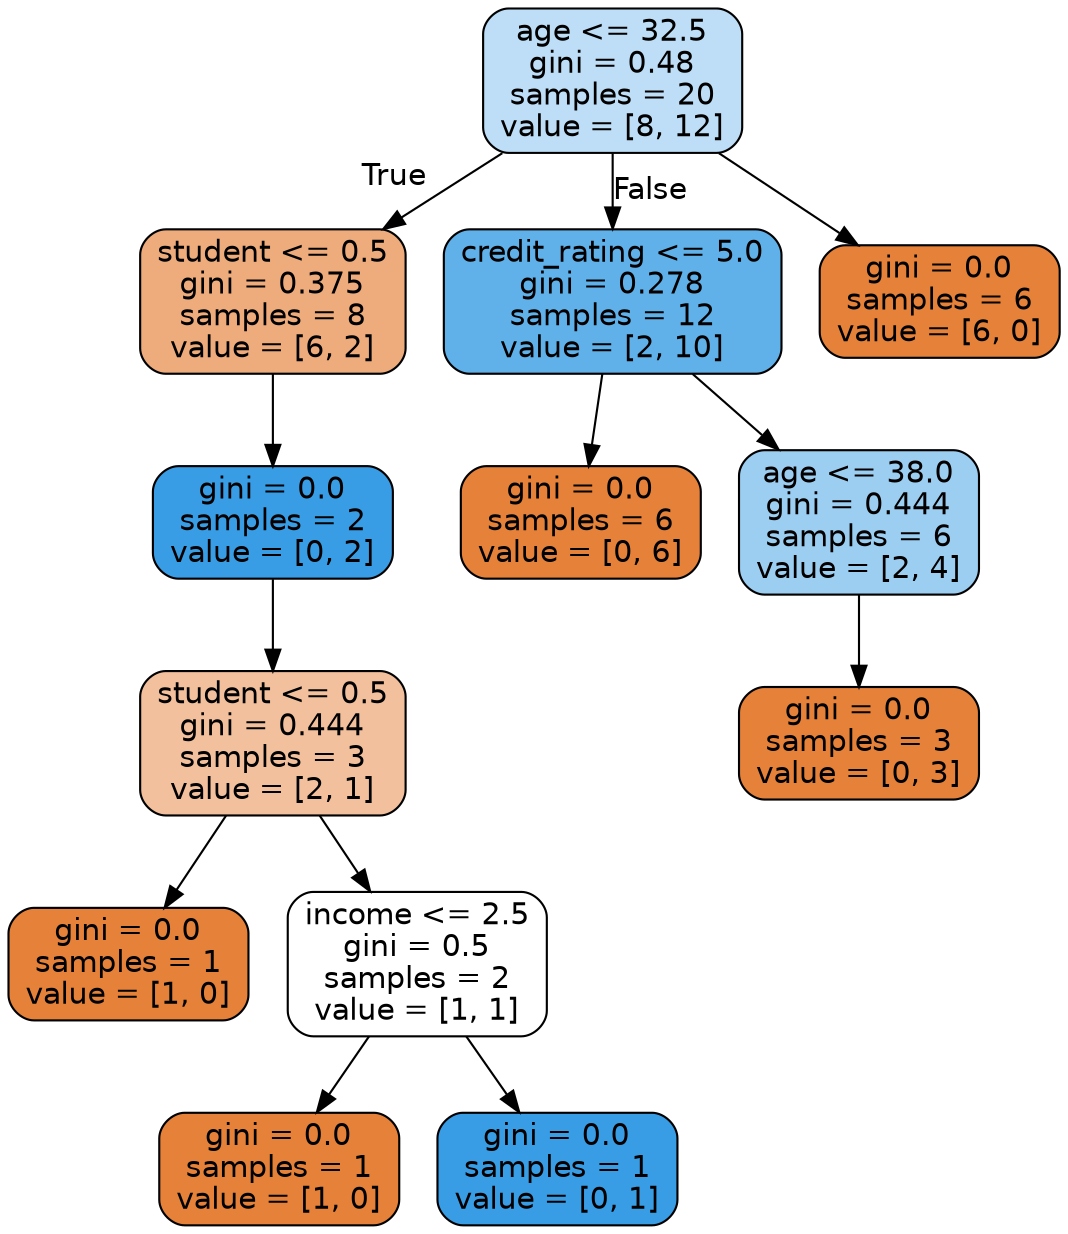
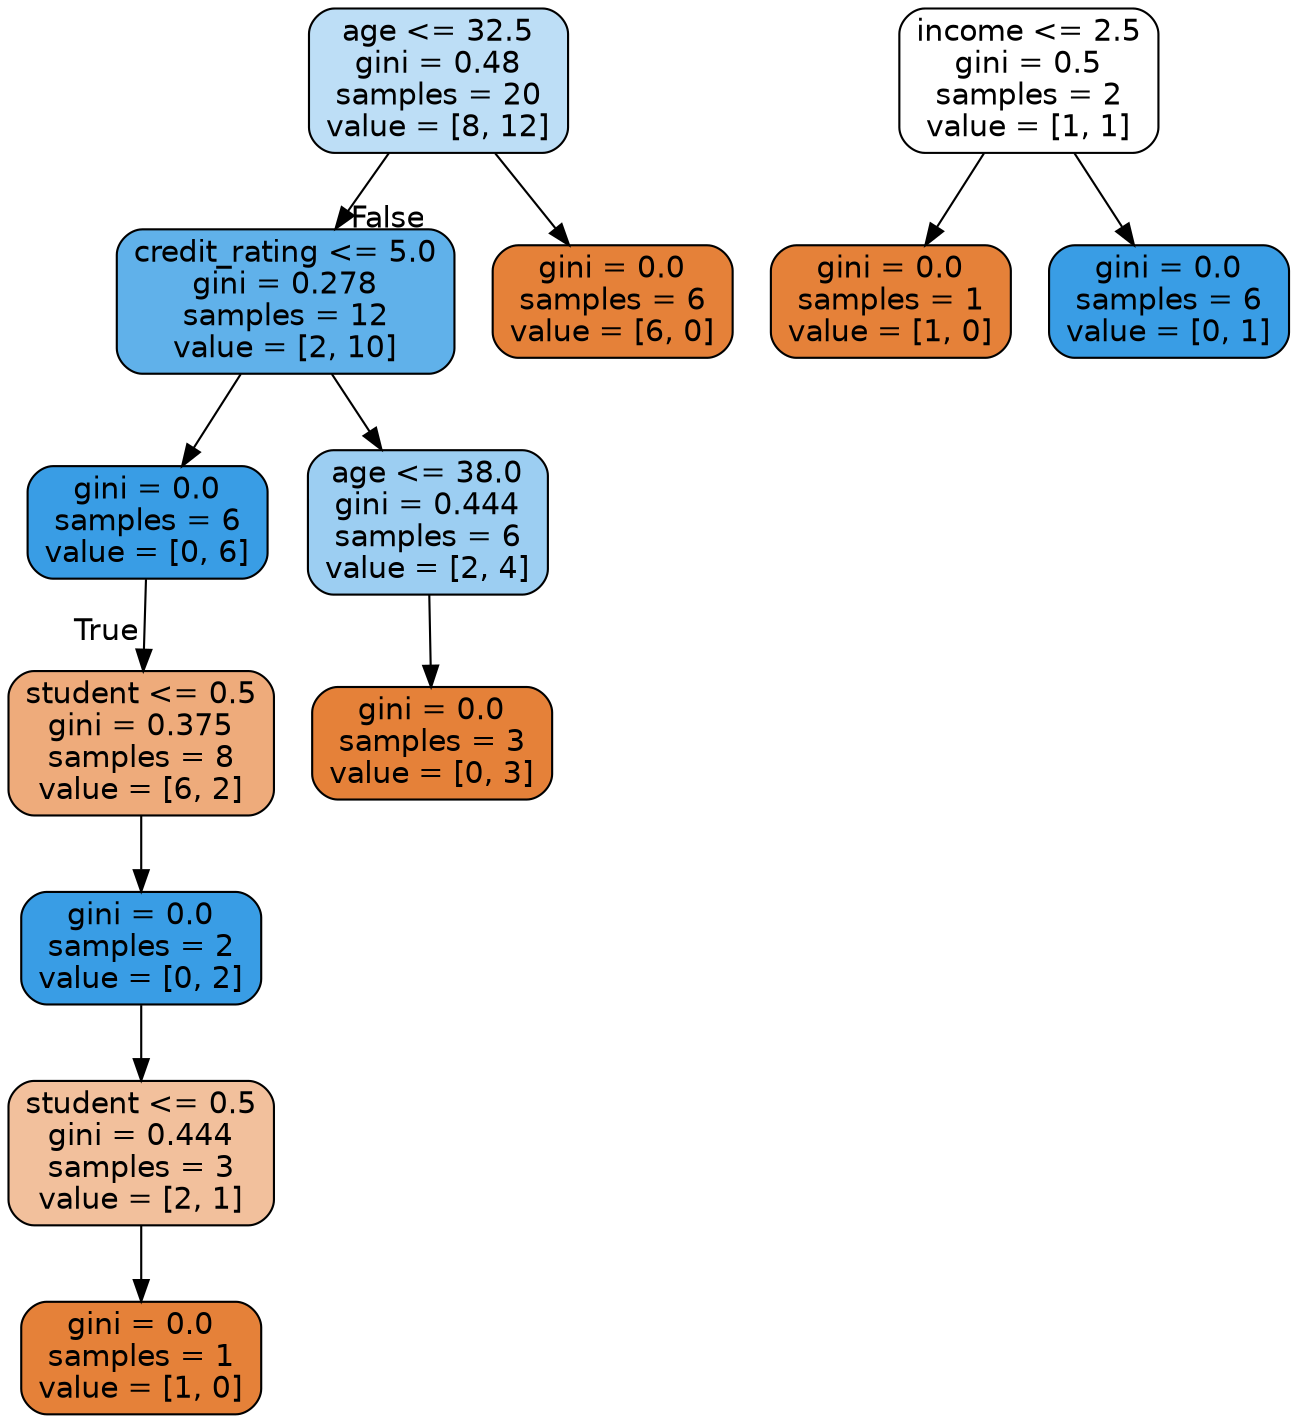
edge "age <= 32.5 gini = 0.48 samples = 20 value = [8, 12]" -> "student <= 0.5 gini = 0.375 samples = 8 value = [6, 2]": now "gini = 0.0 samples = 6 value = [0, 6]" -> "student <= 0.5 gini = 0.375 samples = 8 value = [6, 2]"
node "gini = 0.0 samples = 6 value = [0, 6]": fillcolor #e58139ff -> #399de5ff
edge "student <= 0.5 gini = 0.444 samples = 3 value = [2, 1]" -> "income <= 2.5 gini = 0.5 samples = 2 value = [1, 1]": removed
node "gini = 0.0 samples = 1 value = [0, 1]": label "gini = 0.0 samples = 1 value = [0, 1]" -> "gini = 0.0 samples = 6 value = [0, 1]"
